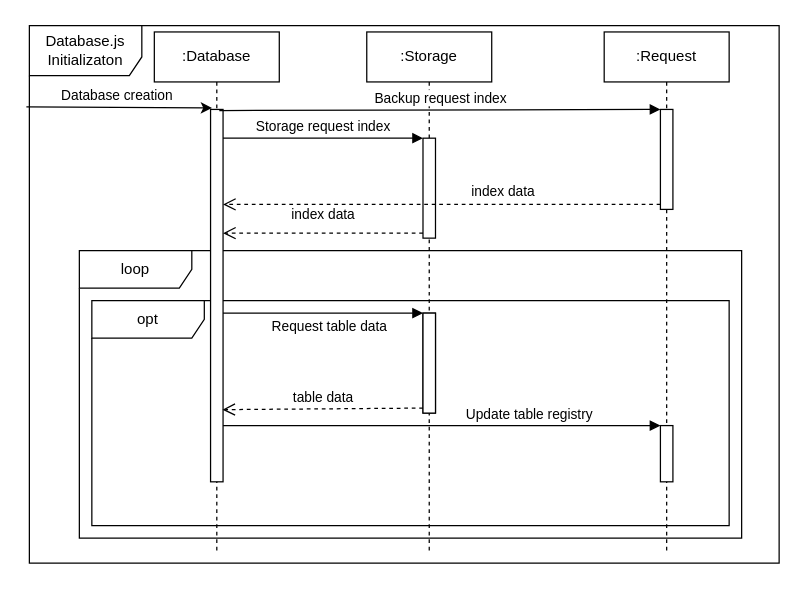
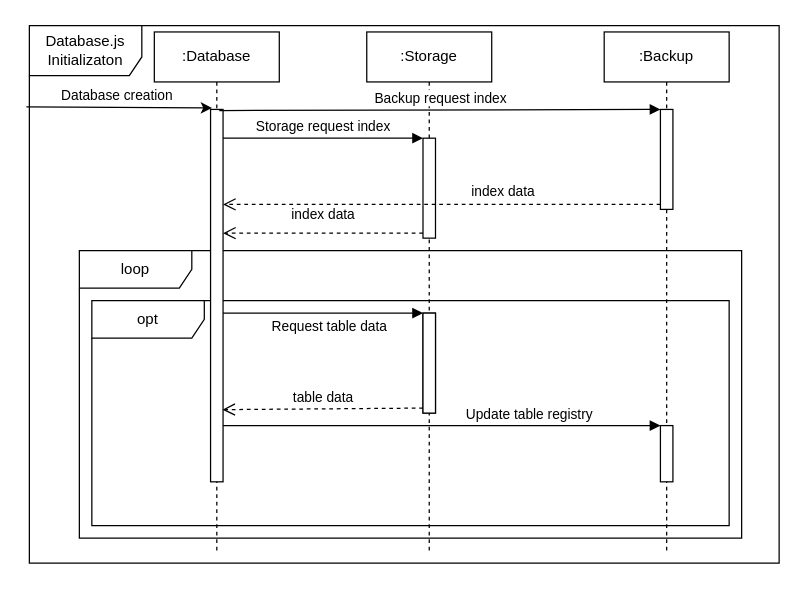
node ":Request": label ":Request" -> ":Backup"
